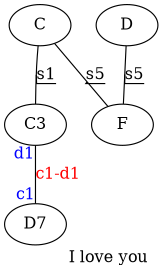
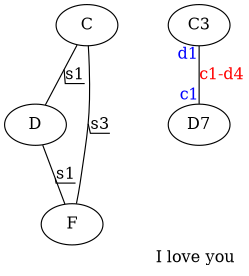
edge "C" -- "C3": now "C" -- "D"
edge "C" -- "F": label "s5" -> "s3"
edge "D" -- "F": label "s5" -> "s1"
edge "C3" -- "D7": label "c1-d1" -> "c1-d4"
